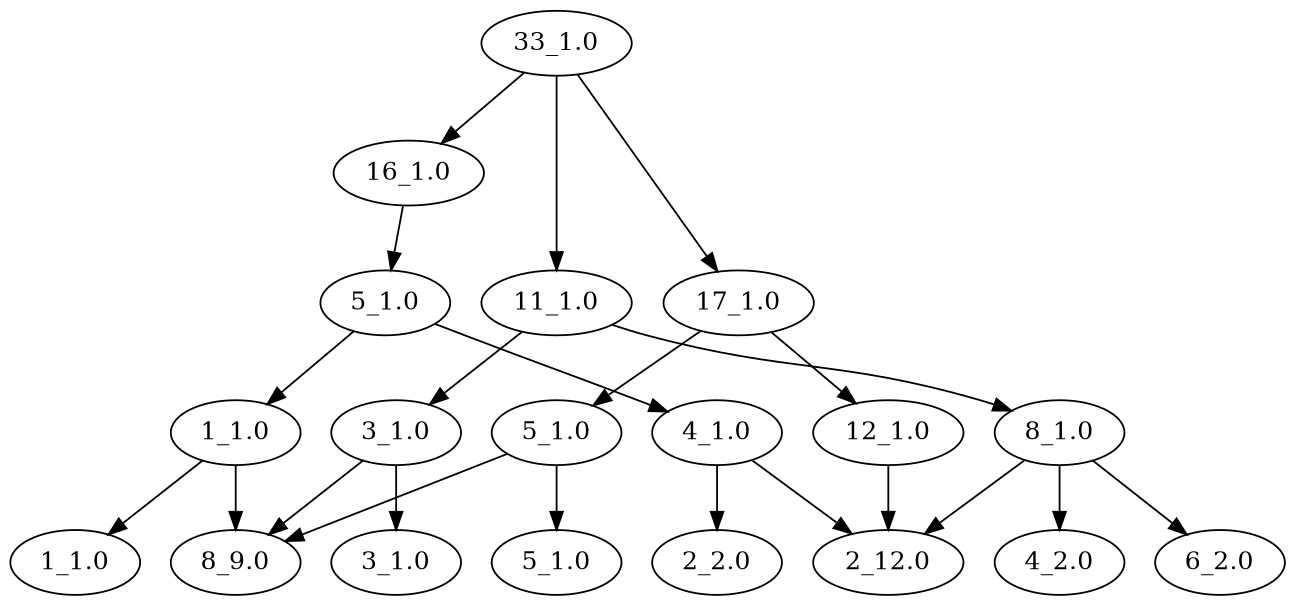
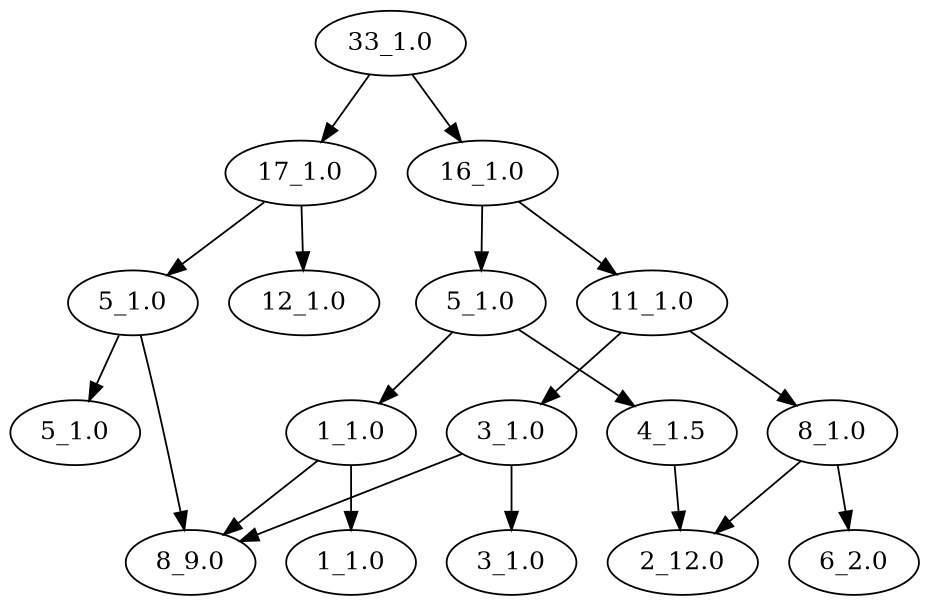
edge "33_1.0" -> "11_1.0": now "16_1.0" -> "11_1.0"
node "4_1.0": label "4_1.0" -> "4_1.5"
edge "12_1.0" -> "2_12.0": removed
node "2_2.0": removed
node "4_2.0": removed
